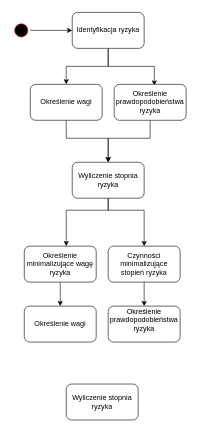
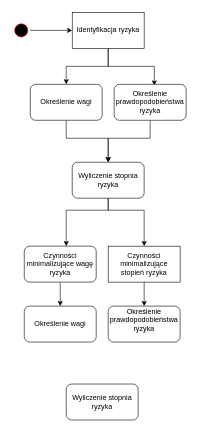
node "Identyfikacja ryzyka": shape rounded rectangle -> rectangle
node "Określenie minimalizujące wagę ryzyka": label "Określenie minimalizujące wagę ryzyka" -> "Czynności minimalizujące wagę ryzyka"
node "Czynności minimalizujące stopień ryzyka": shape rounded rectangle -> rectangle
